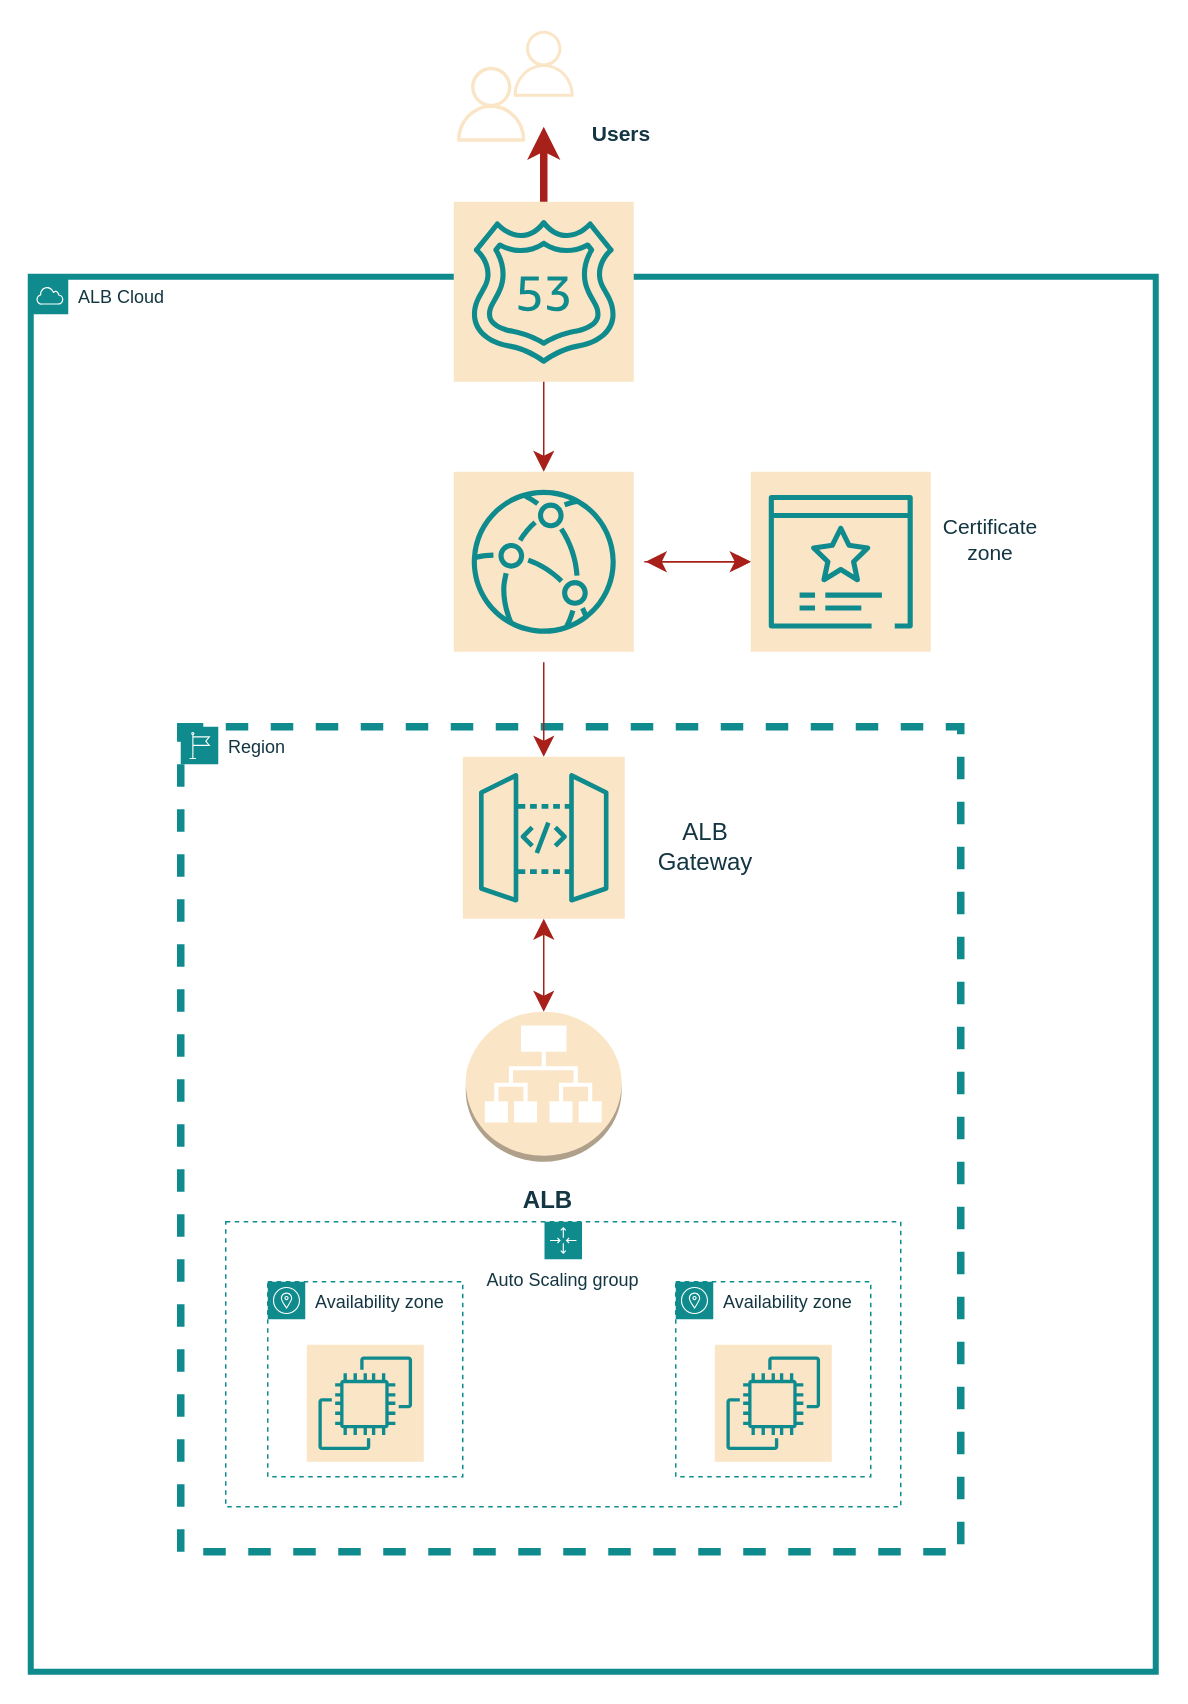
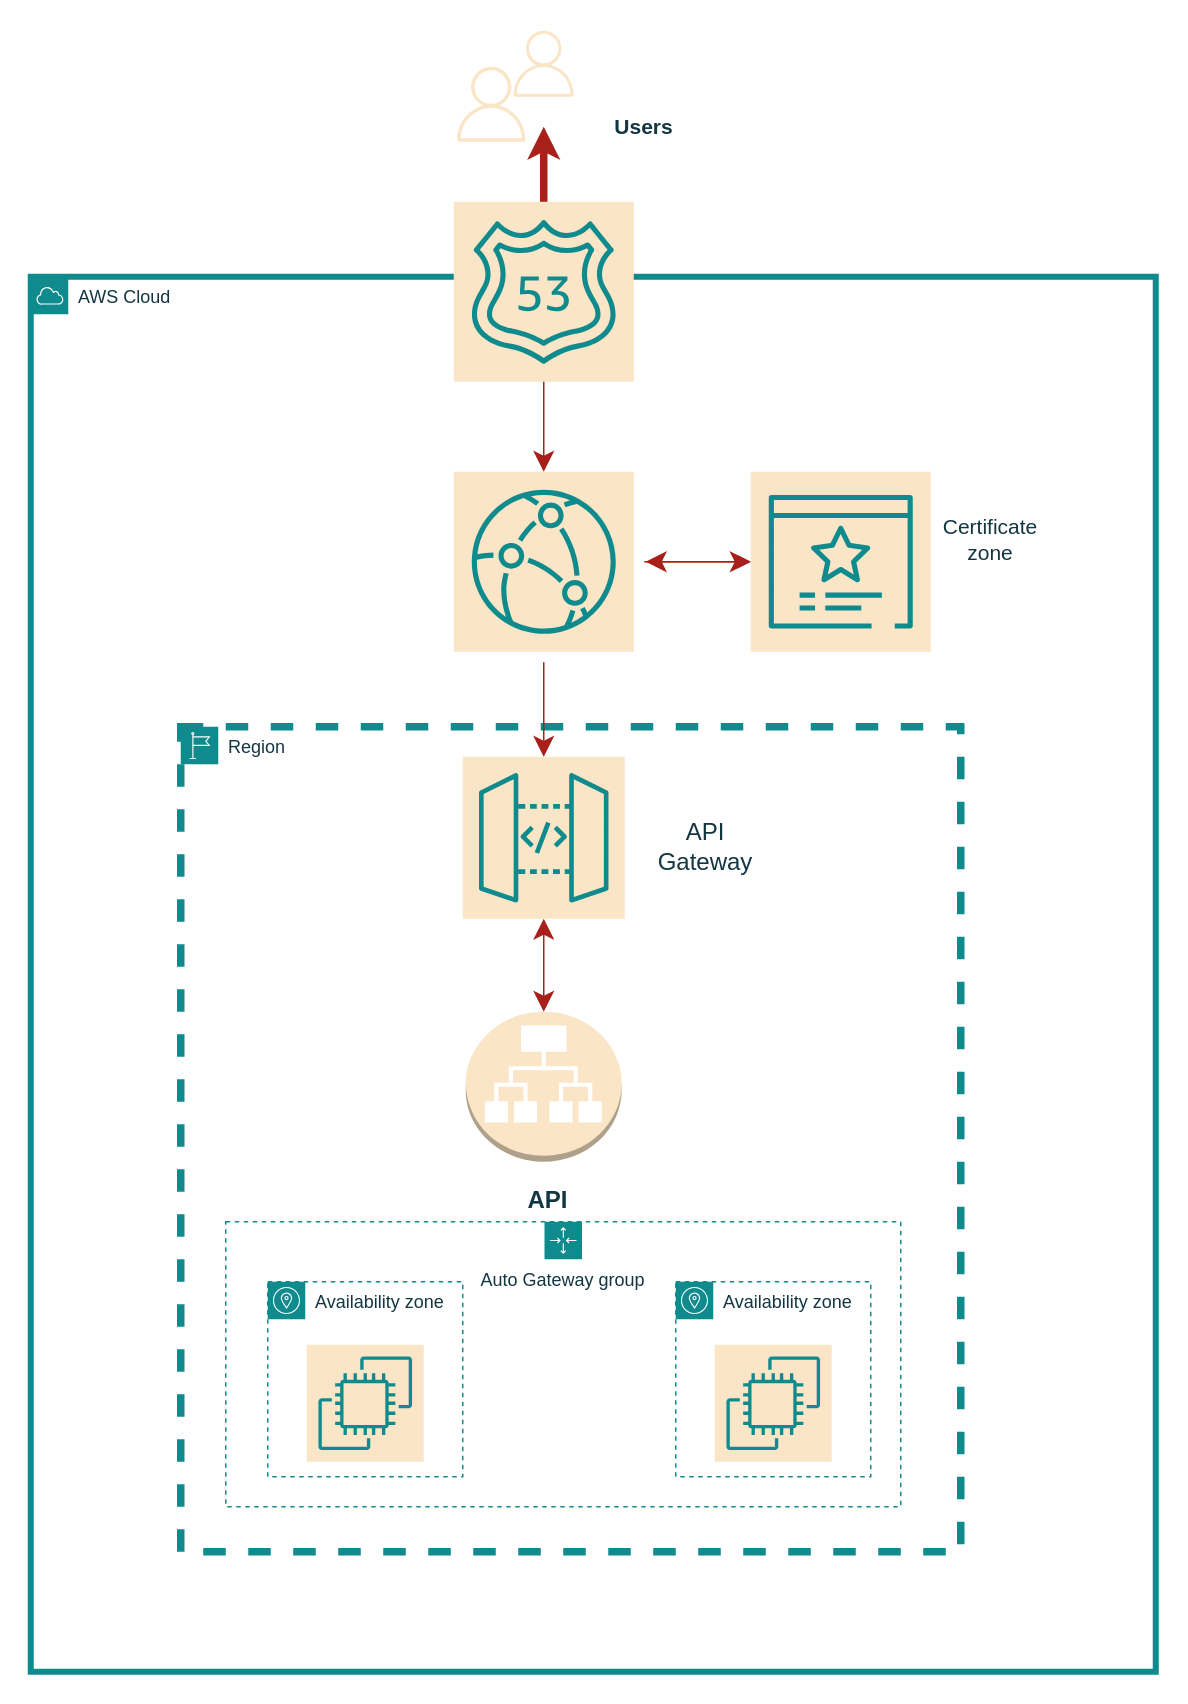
node "Users": moved (622, 134) -> (644, 127)
node "ALB Cloud": label "ALB Cloud" -> "AWS Cloud"
node "ALB Gateway": label "ALB Gateway" -> "API Gateway"
node "ALB": label "ALB" -> "API"
node "Auto Scaling group": label "Auto Scaling group" -> "Auto Gateway group"
